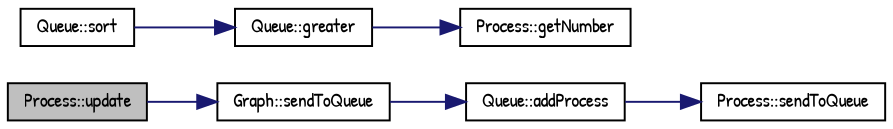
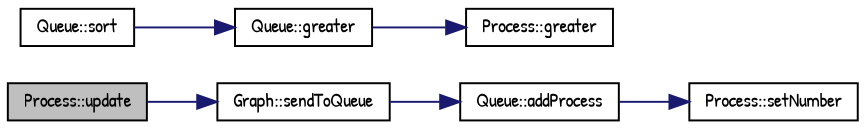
node "Process::getNumber": label "Process::getNumber" -> "Process::greater"
node "Process::sendToQueue": label "Process::sendToQueue" -> "Process::setNumber"
